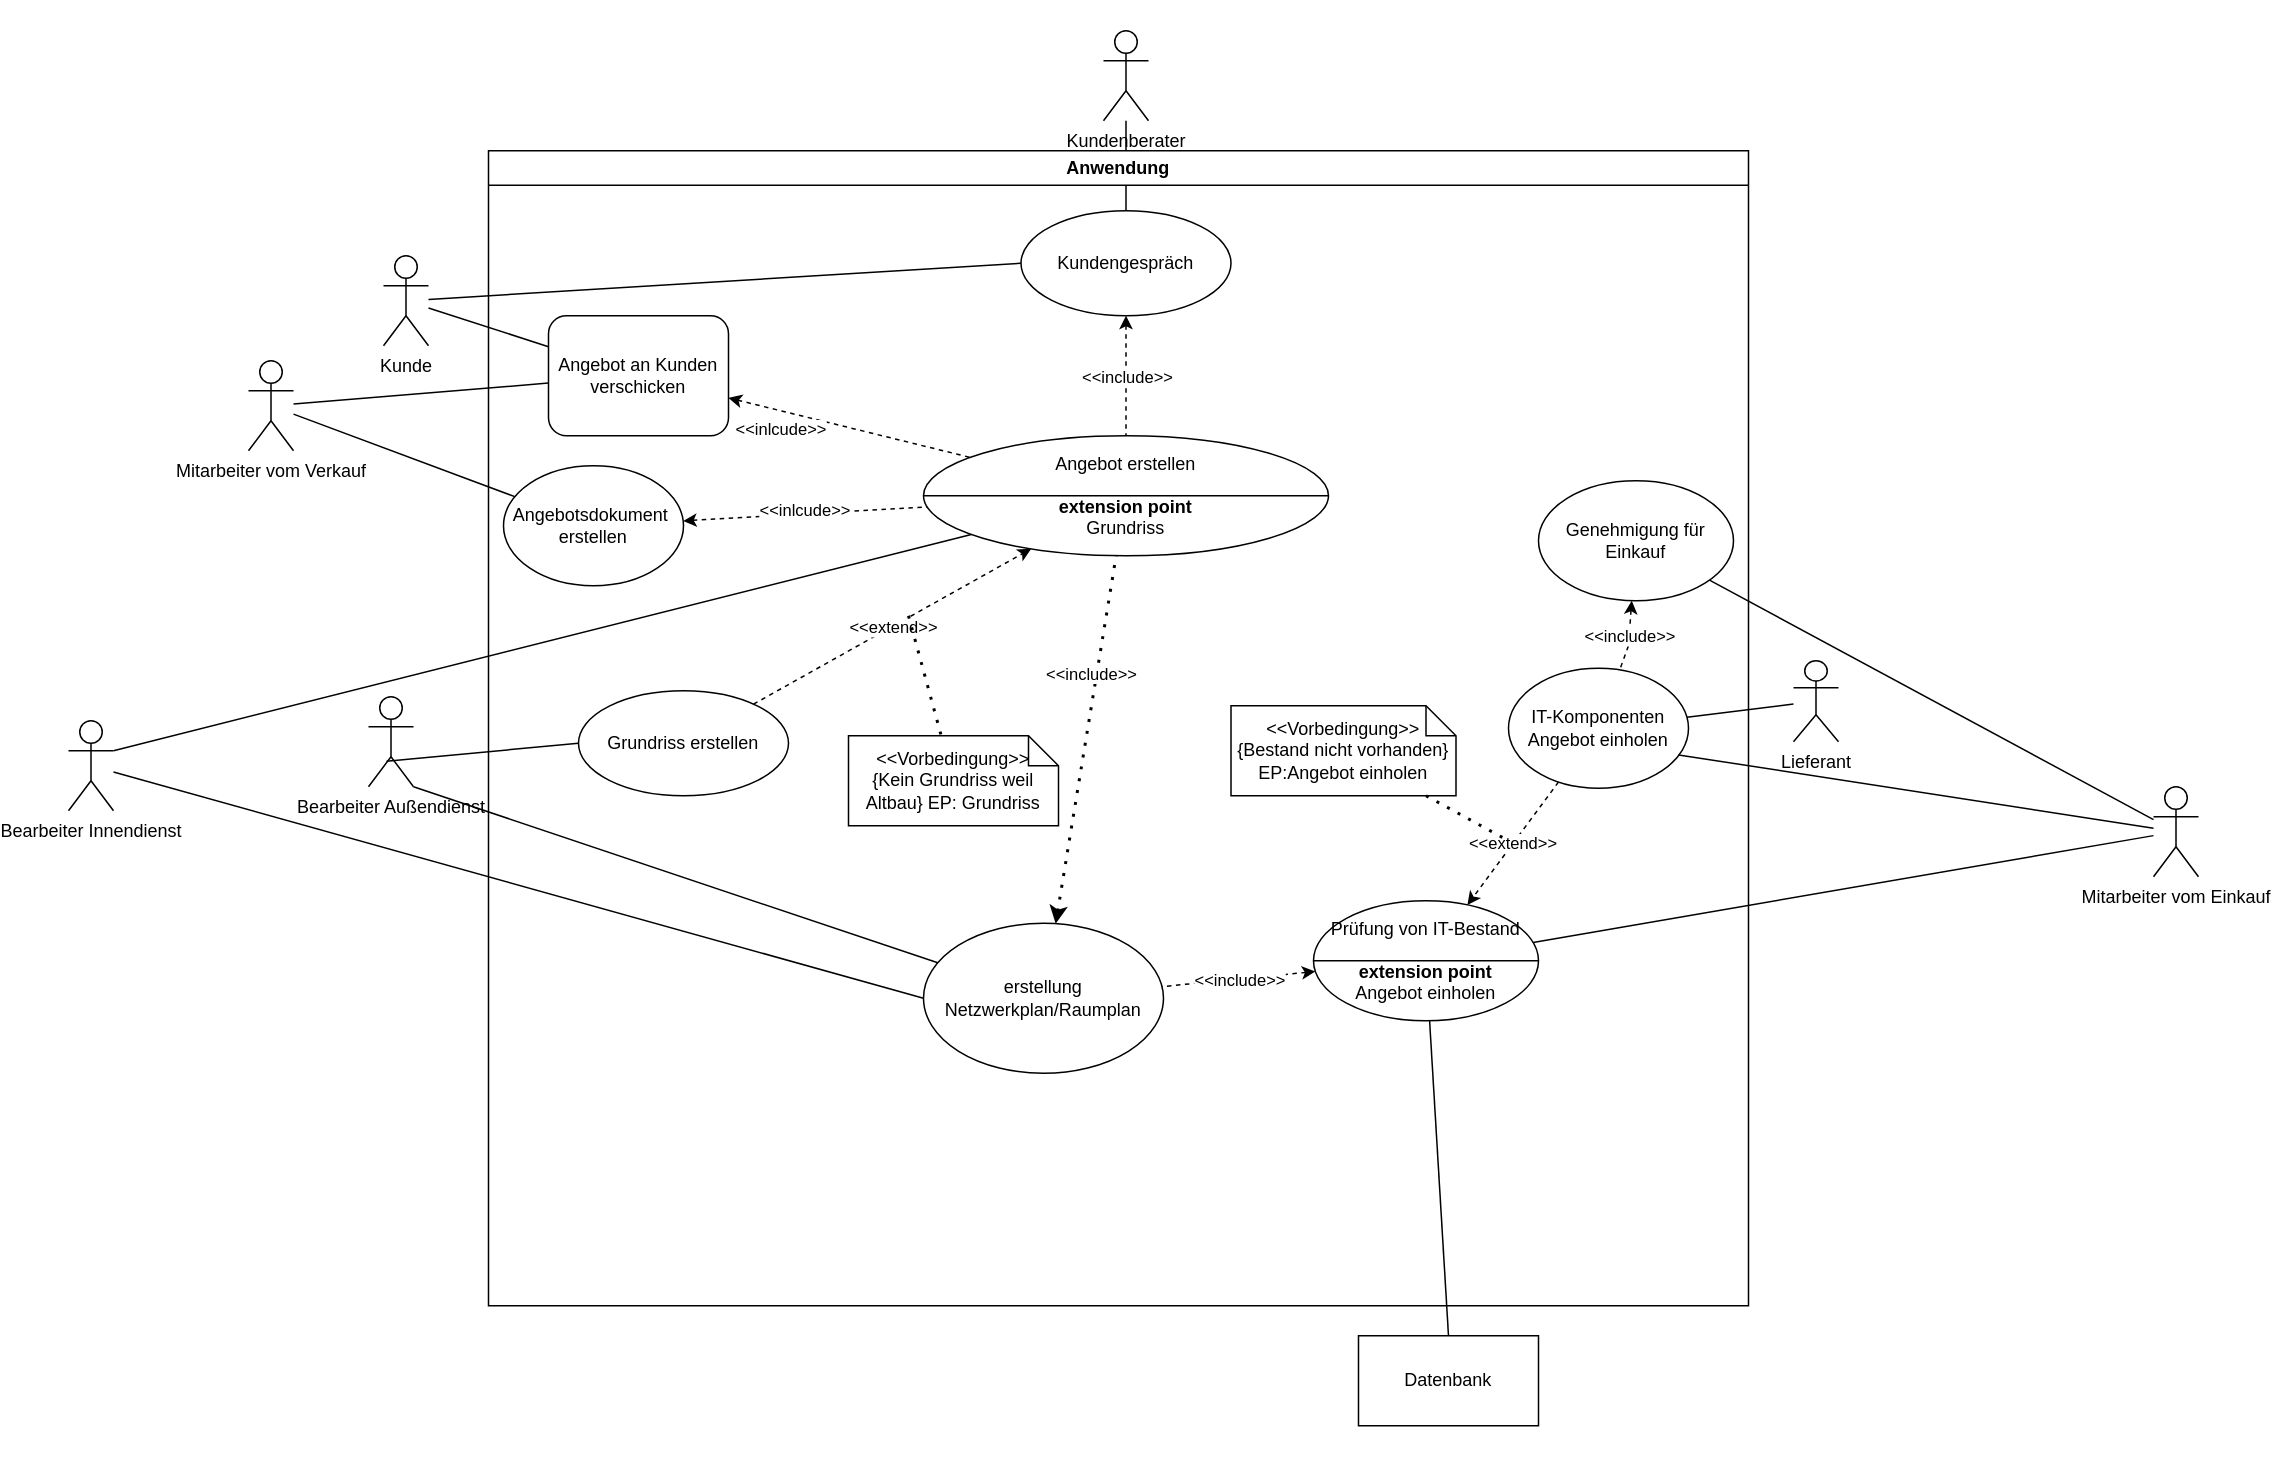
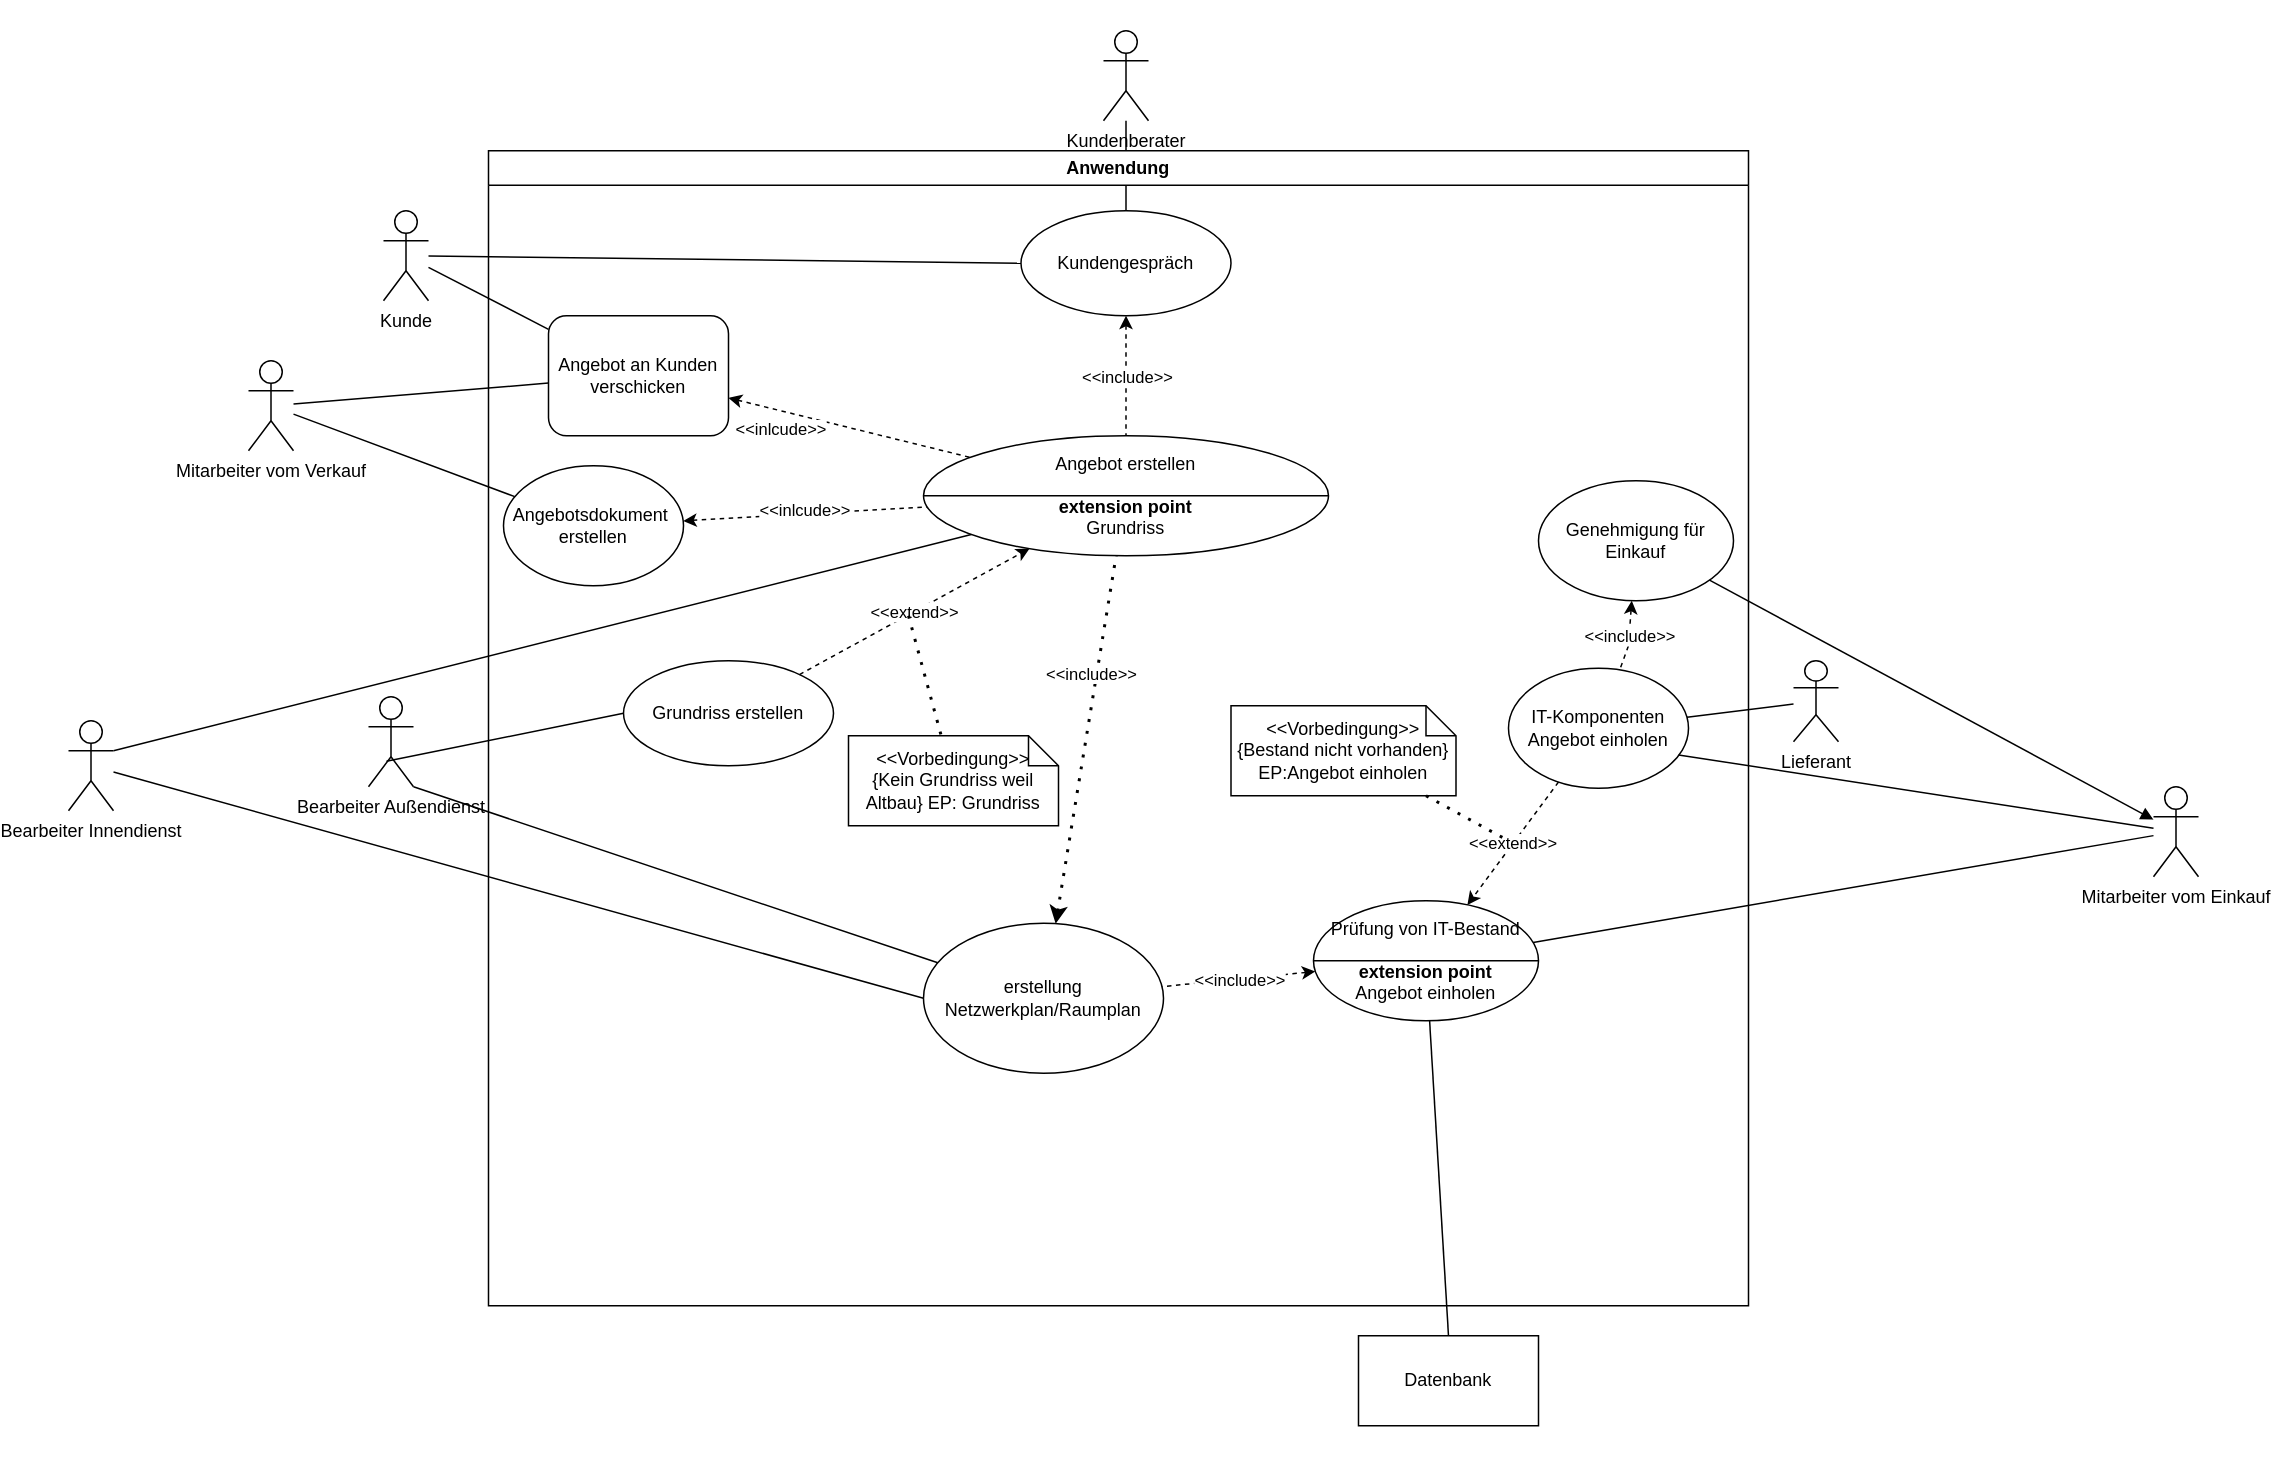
node "Kunde": moved (406, 301) -> (406, 256)
node "Grundriss erstellen": moved (683, 743) -> (728, 713)
edge "Genehmigung für Einkauf" -- "Mitarbeiter vom Einkauf": arrowhead none -> block
